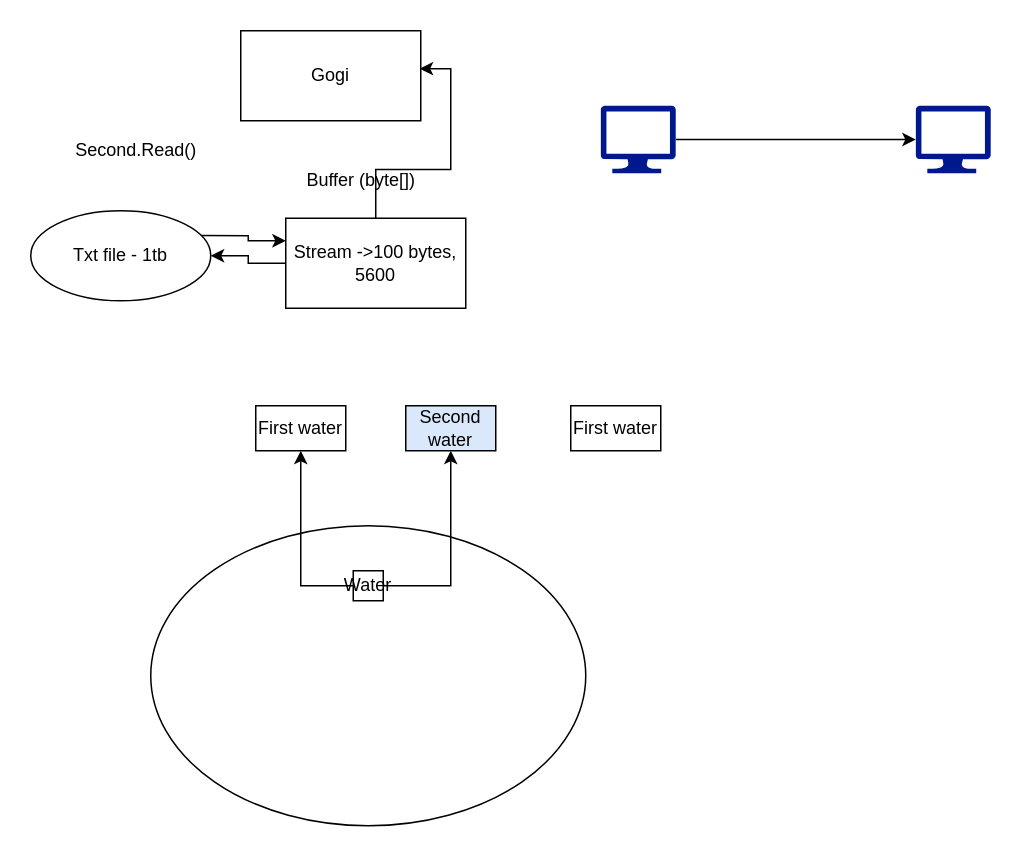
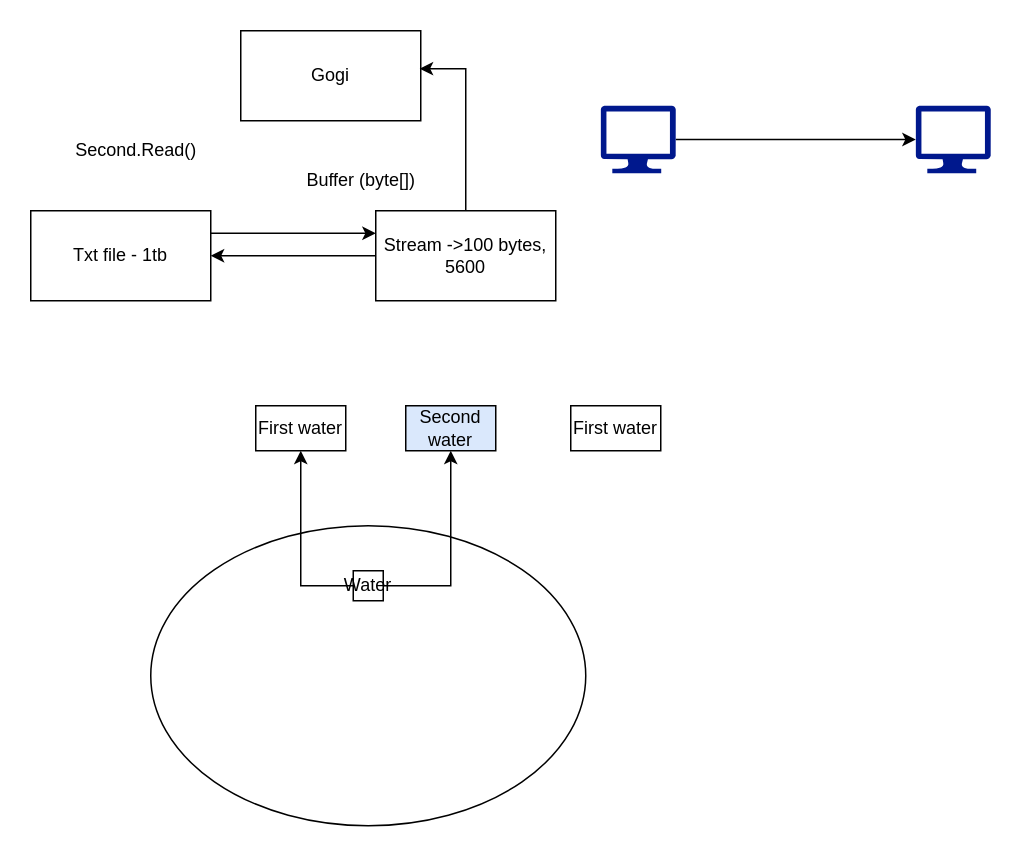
node "Txt file - 1tb": shape ellipse -> rectangle
node "Stream ->100 bytes, 5600": moved (376, 263) -> (466, 256)
